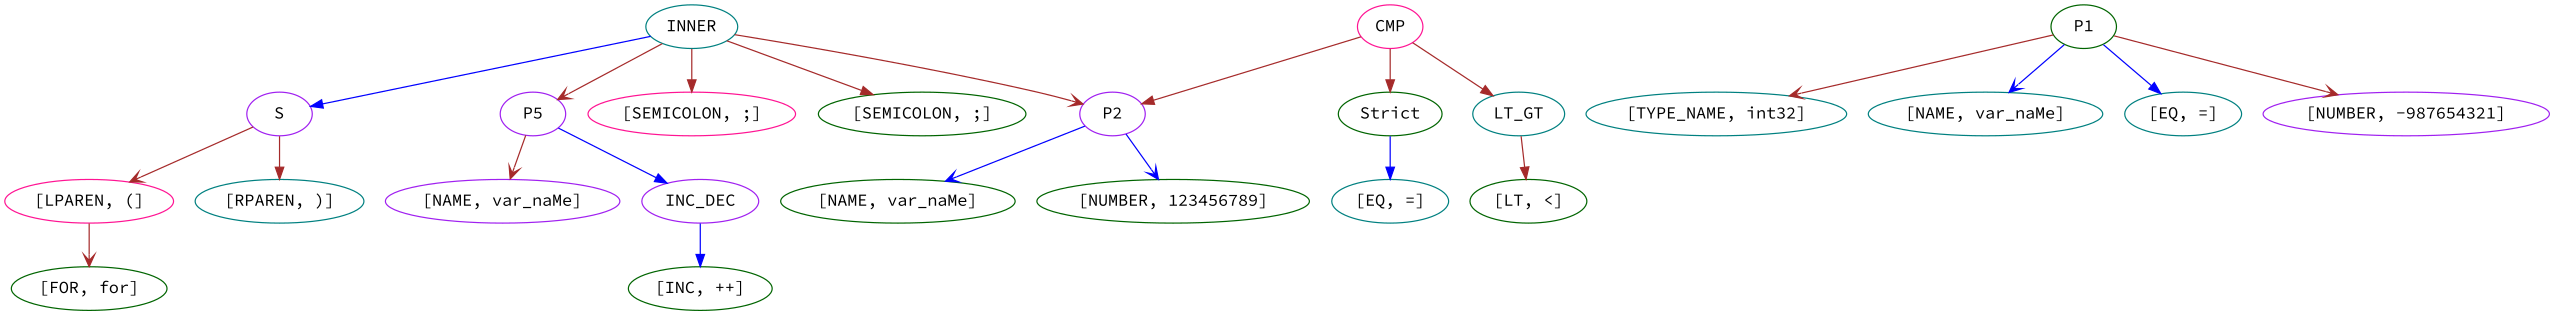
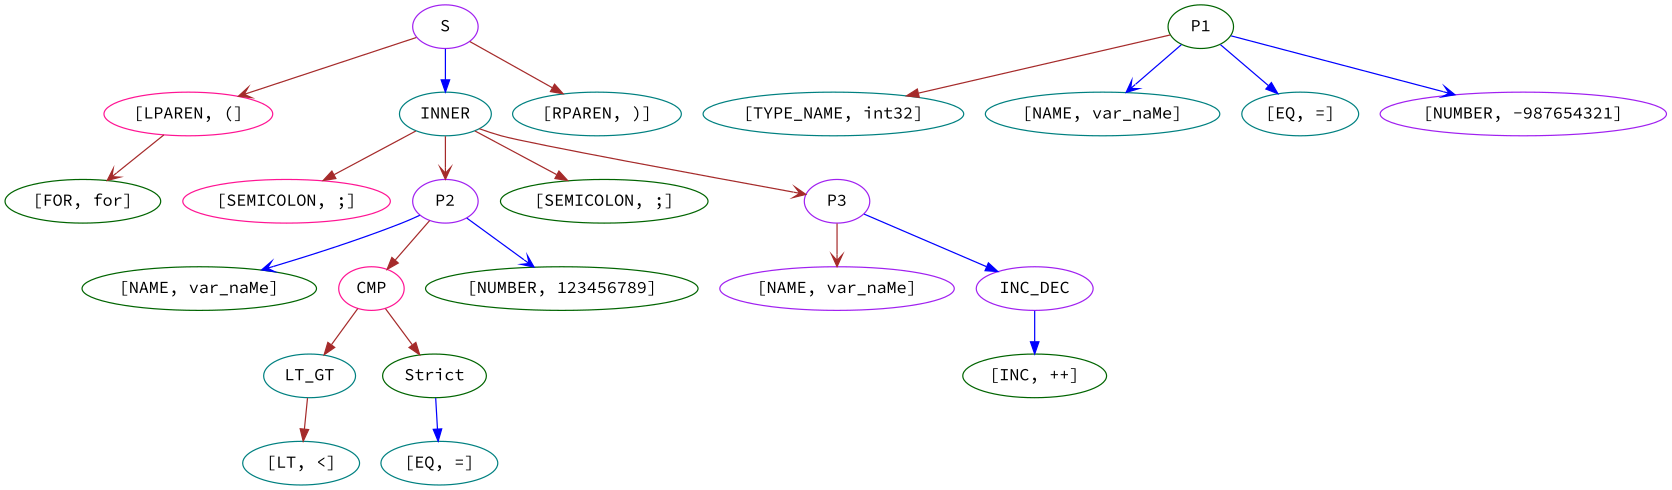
edge "P1" -> "[TYPE_NAME, int32]": arrowhead vee -> normal
edge "P1" -> "[NUMBER, -987654321]": color brown -> blue
edge "CMP" -> "P2": reversed
edge "INNER" -> "S": reversed
node "P5": label "P5" -> "P3"
node "[LT, <]": color darkgreen -> teal
